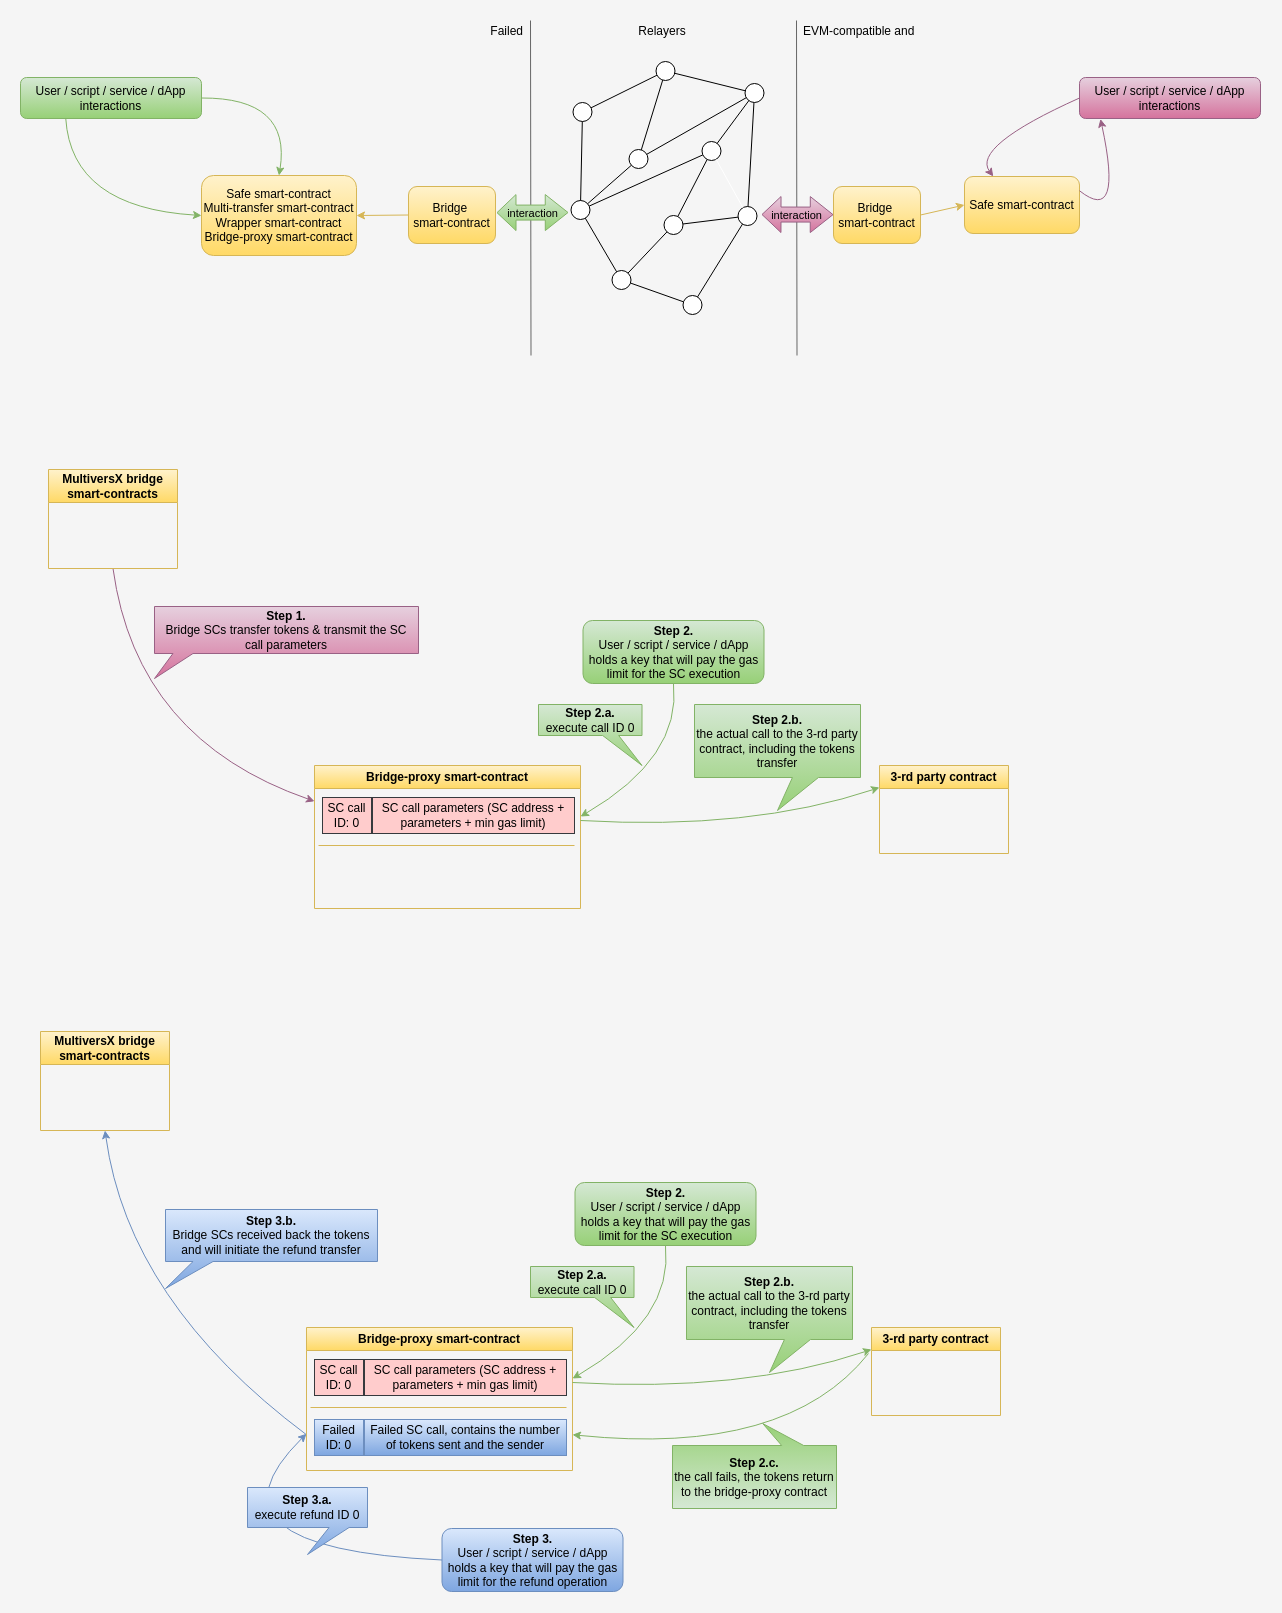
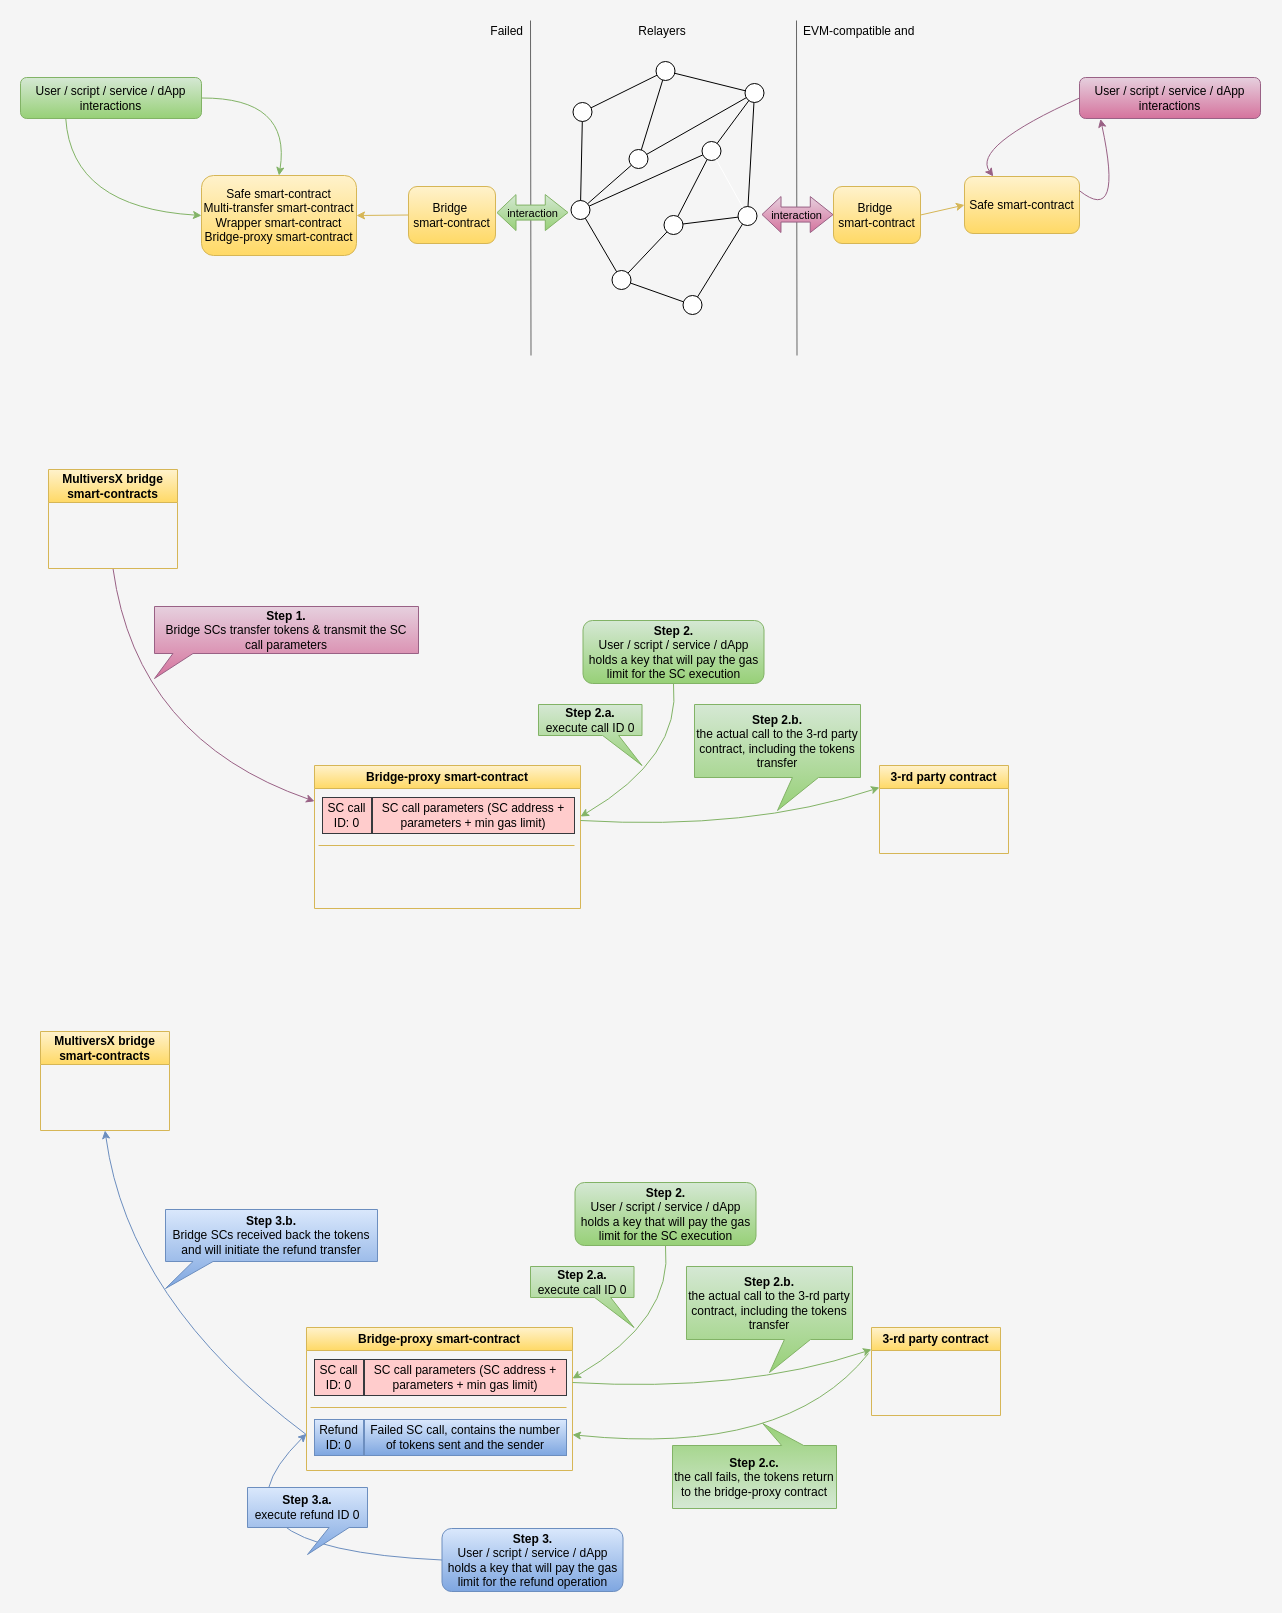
node "Failed ID: 0": label "Failed ID: 0" -> "Refund ID: 0"
